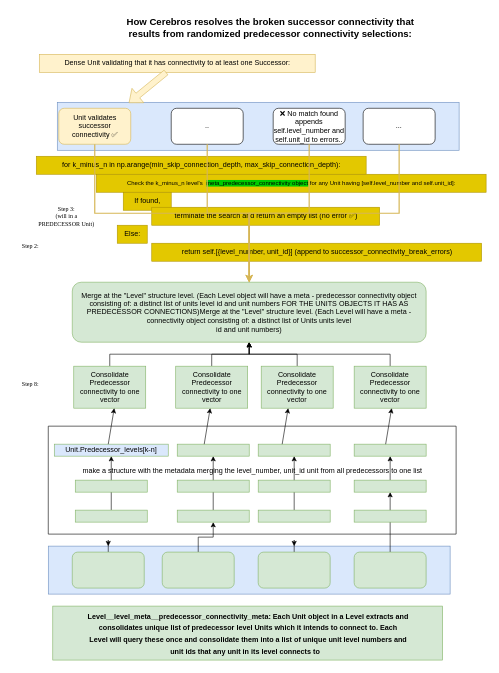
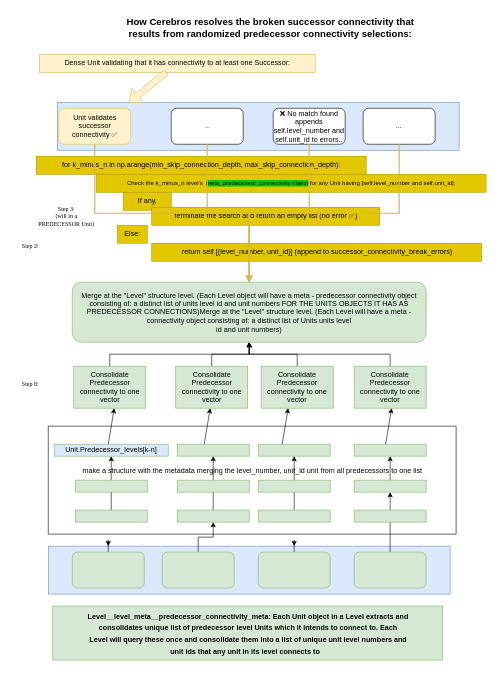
node "If found,": label "If found," -> "If any,"
